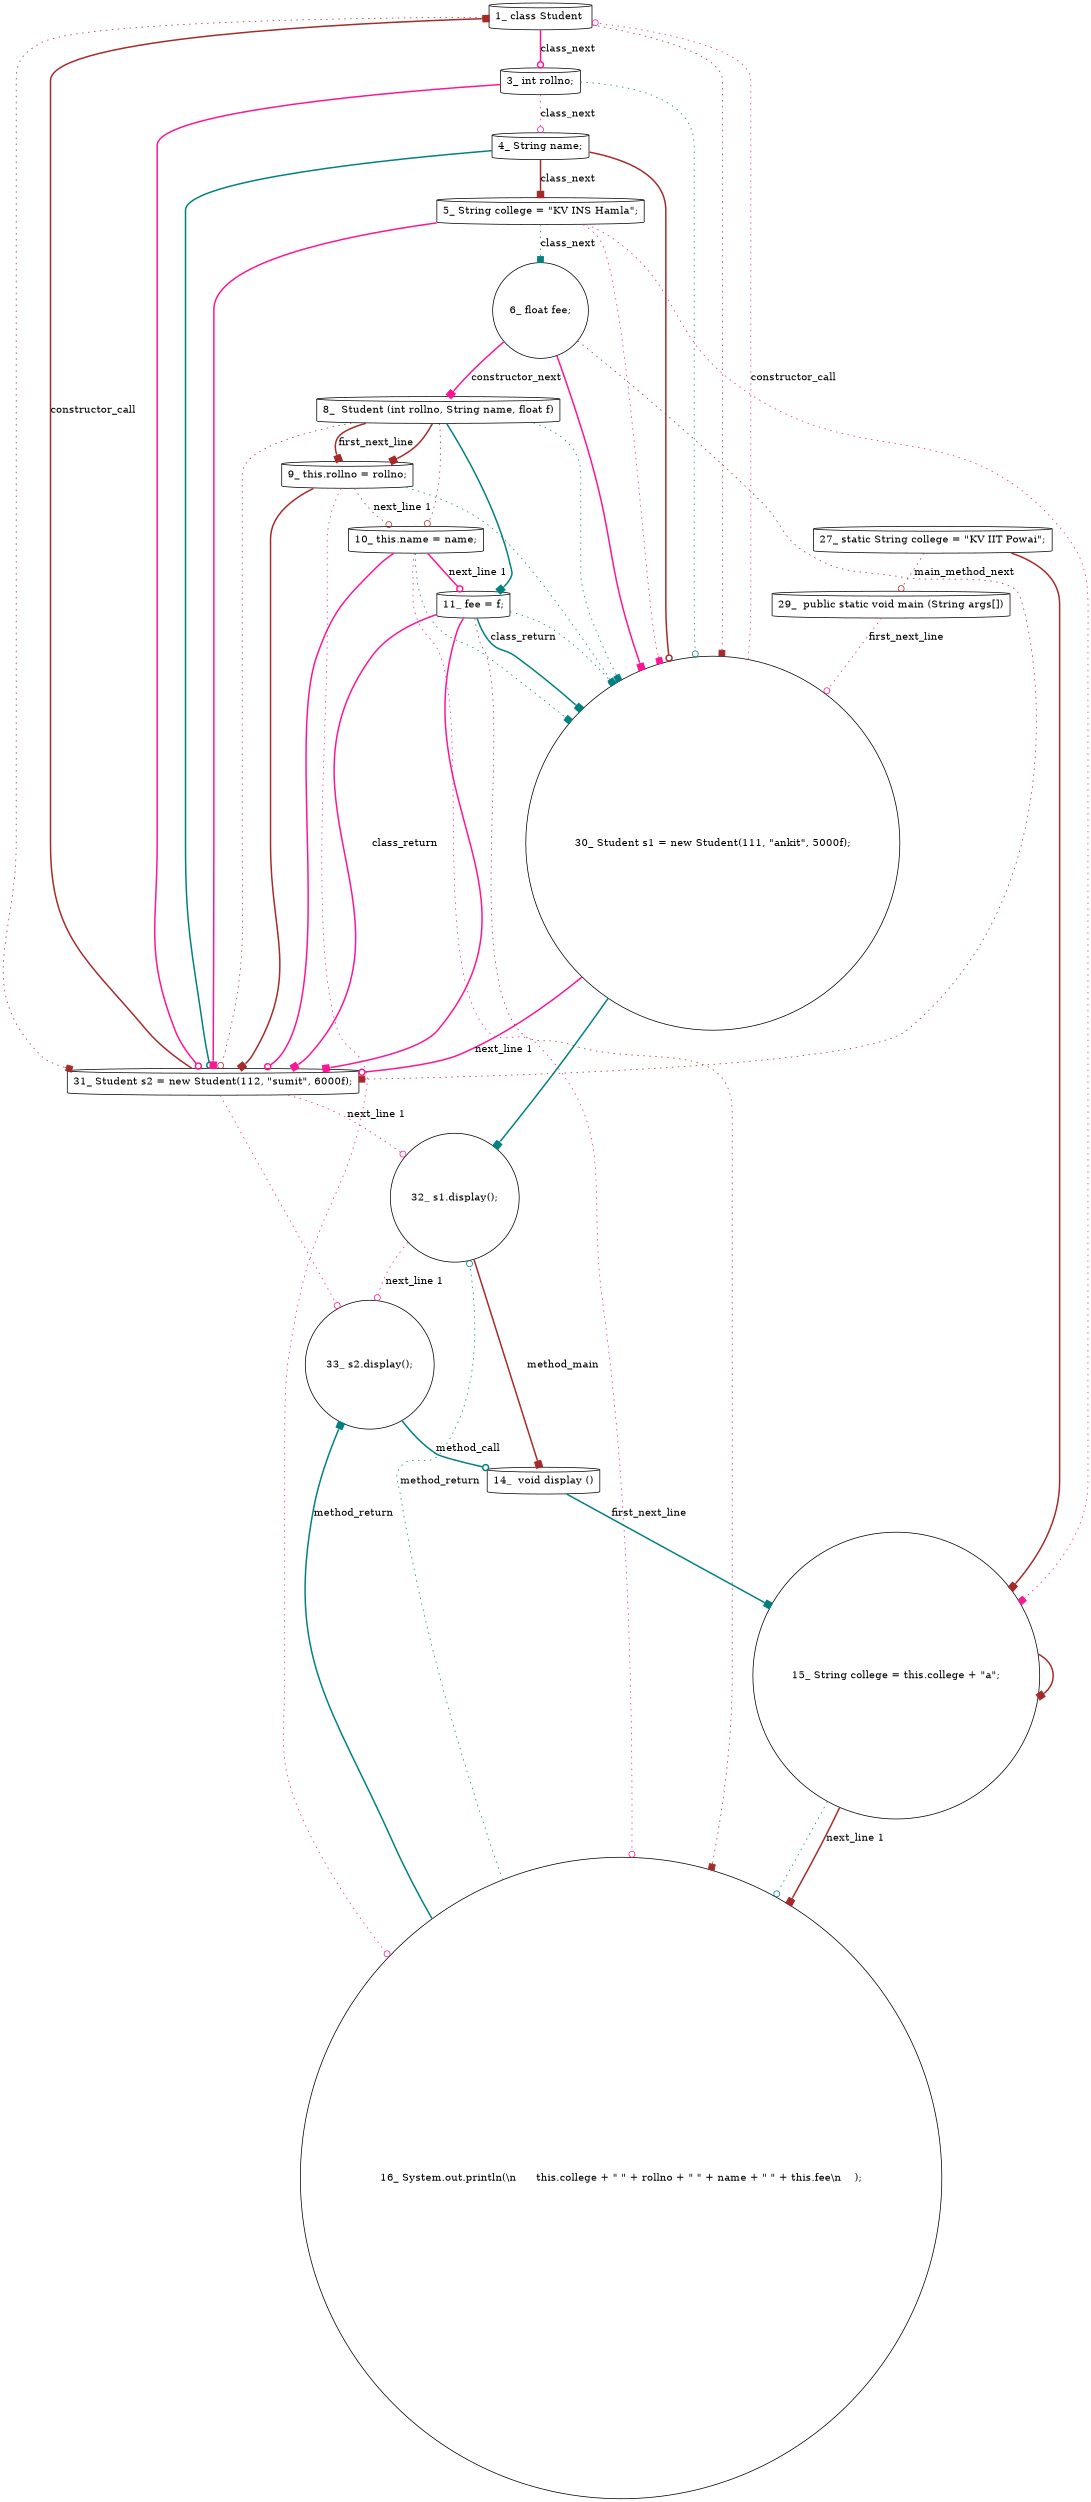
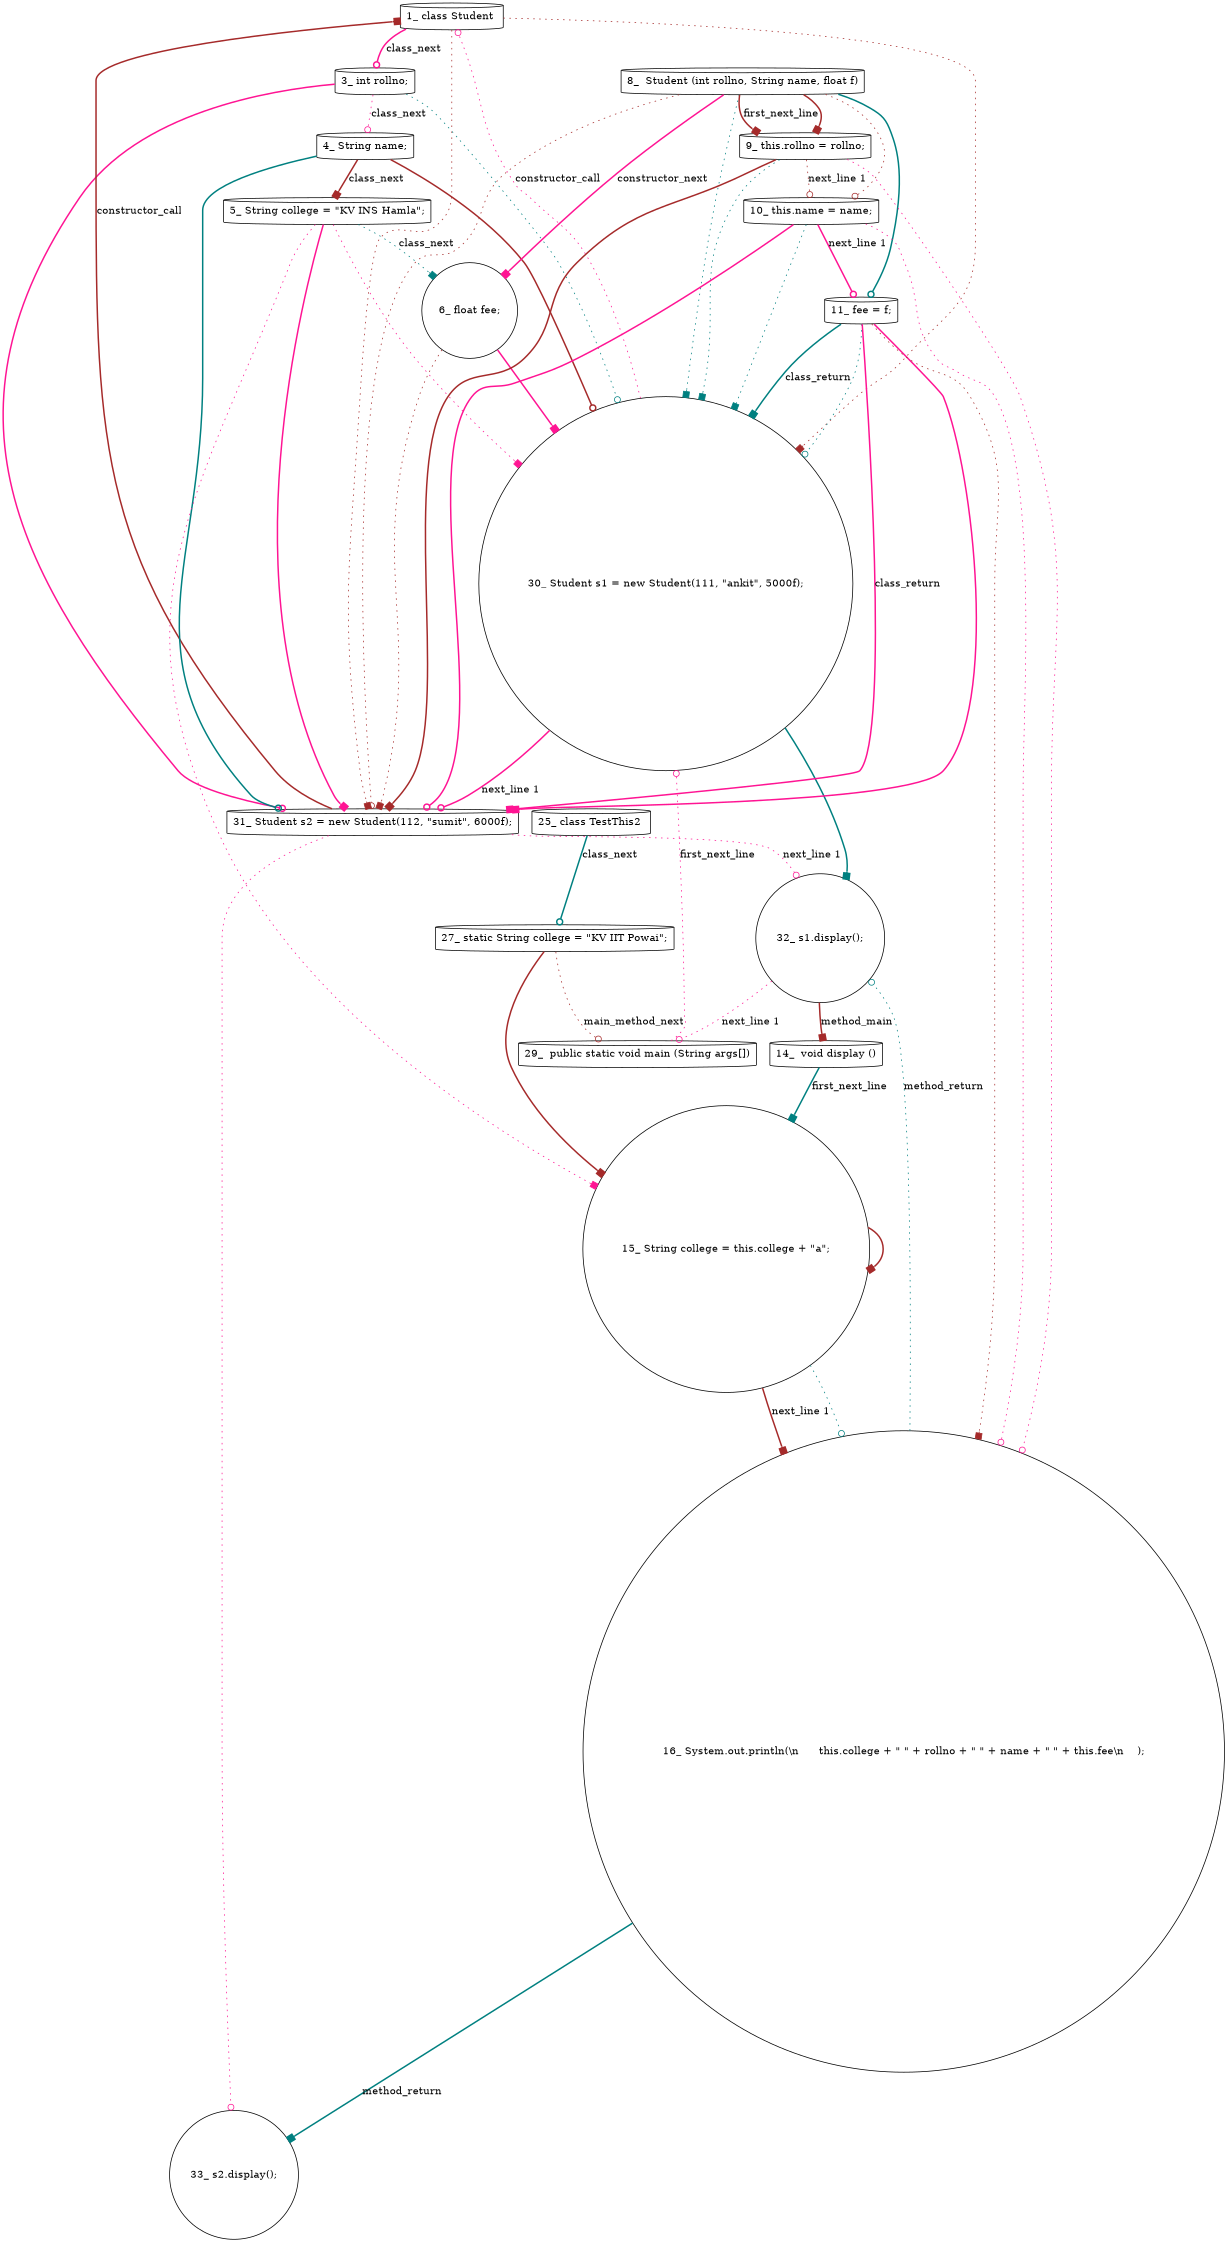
edge "6_ float fee;" -> "8_  Student (int rollno, String name, float f)": reversed
edge "8_  Student (int rollno, String name, float f)" -> "11_ fee = f;": arrowhead box -> odot
node "25_ class TestThis2": added
edge "32_ s1.display();" -> "33_ s2.display();": now "32_ s1.display();" -> "29_  public static void main (String args[])"
edge "33_ s2.display();" -> "14_  void display ()": removed, label "method_call"
